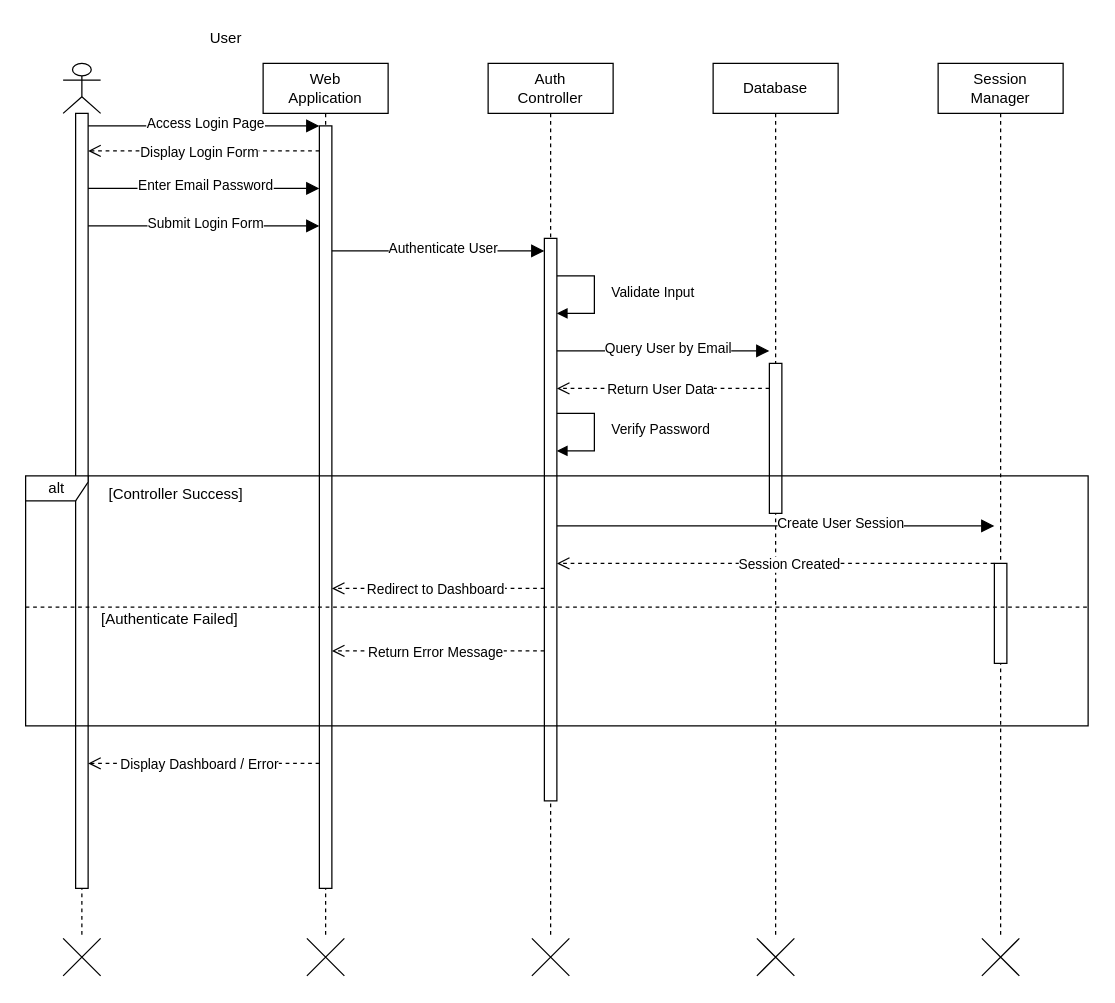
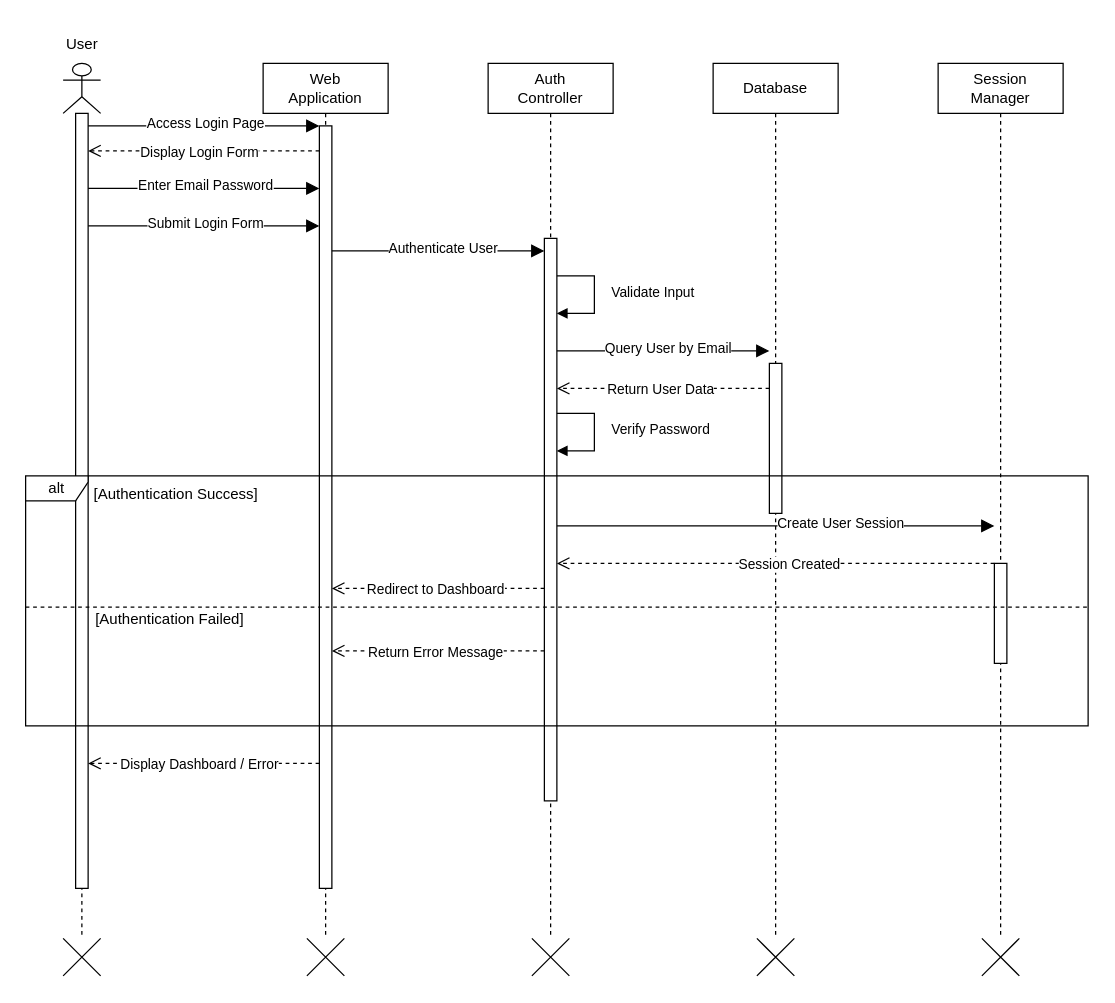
node "User": moved (226, 38) -> (82, 44)
node "[Controller Success]": label "[Controller Success]" -> "[Authentication Success]"
node "[Authenticate Failed]": label "[Authenticate Failed]" -> "[Authentication Failed]"
